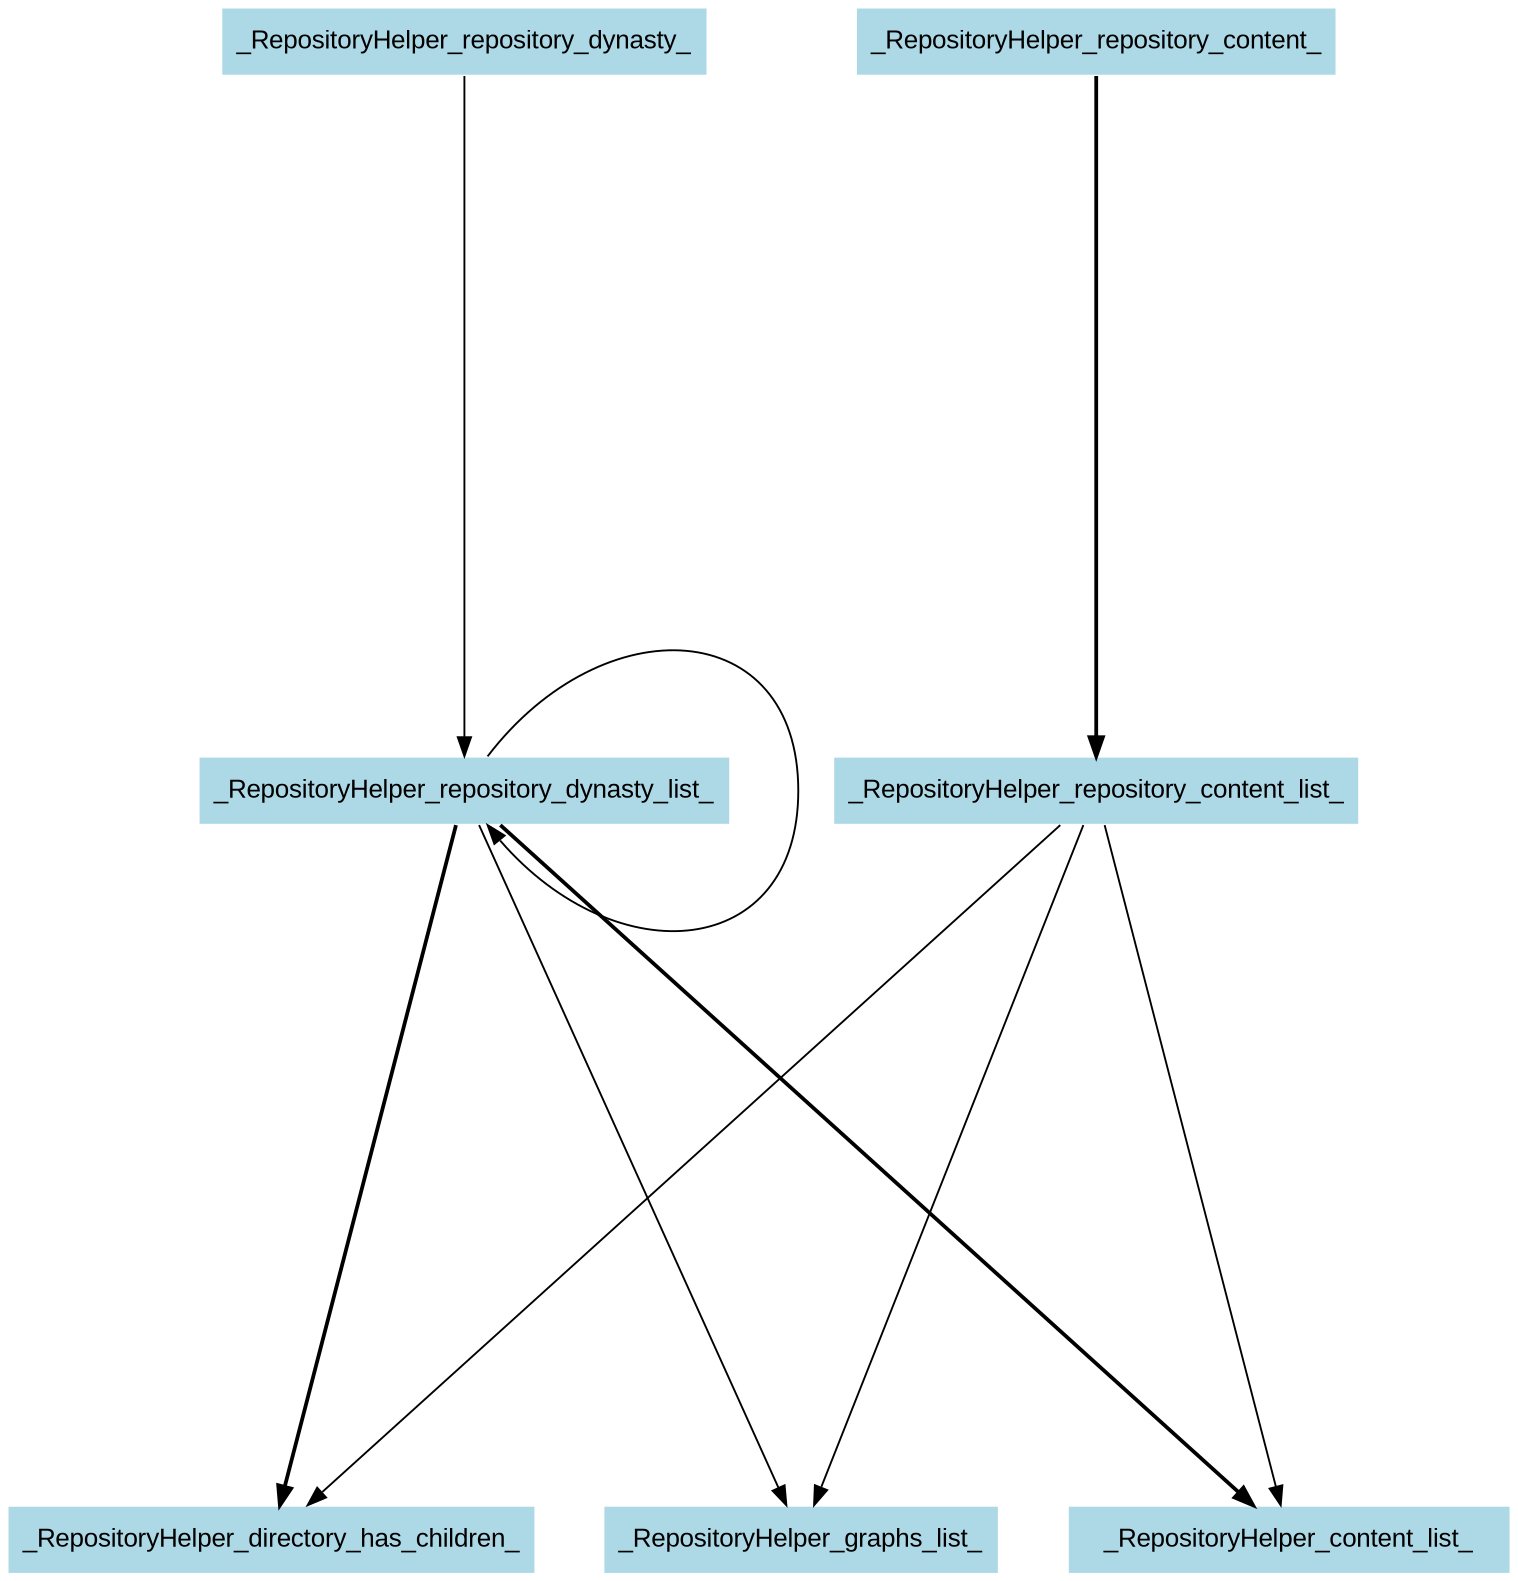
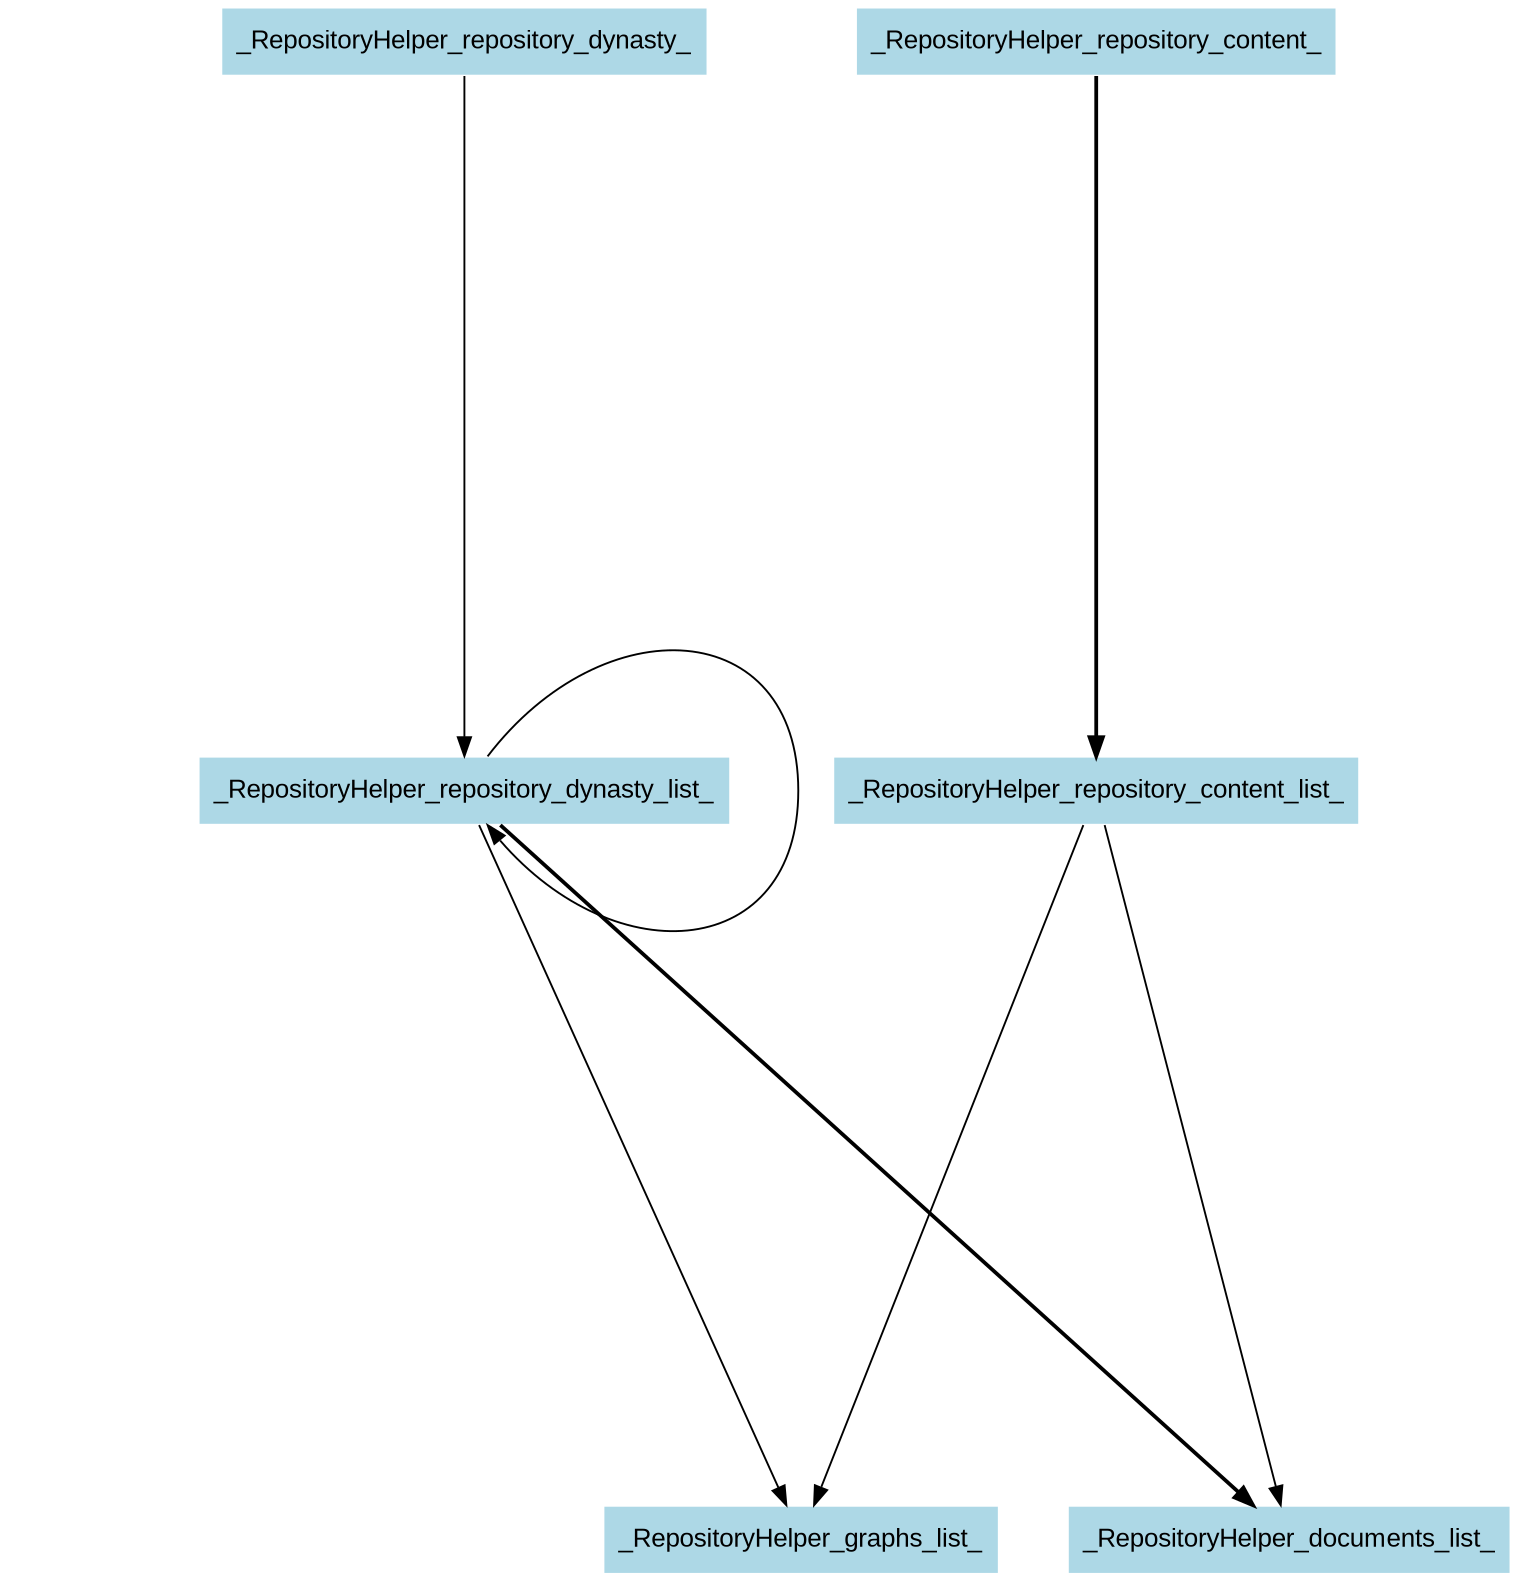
node "_RepositoryHelper_directory_has_children_": removed
node "_RepositoryHelper_content_list_": label "_RepositoryHelper_content_list_" -> "_RepositoryHelper_documents_list_"
